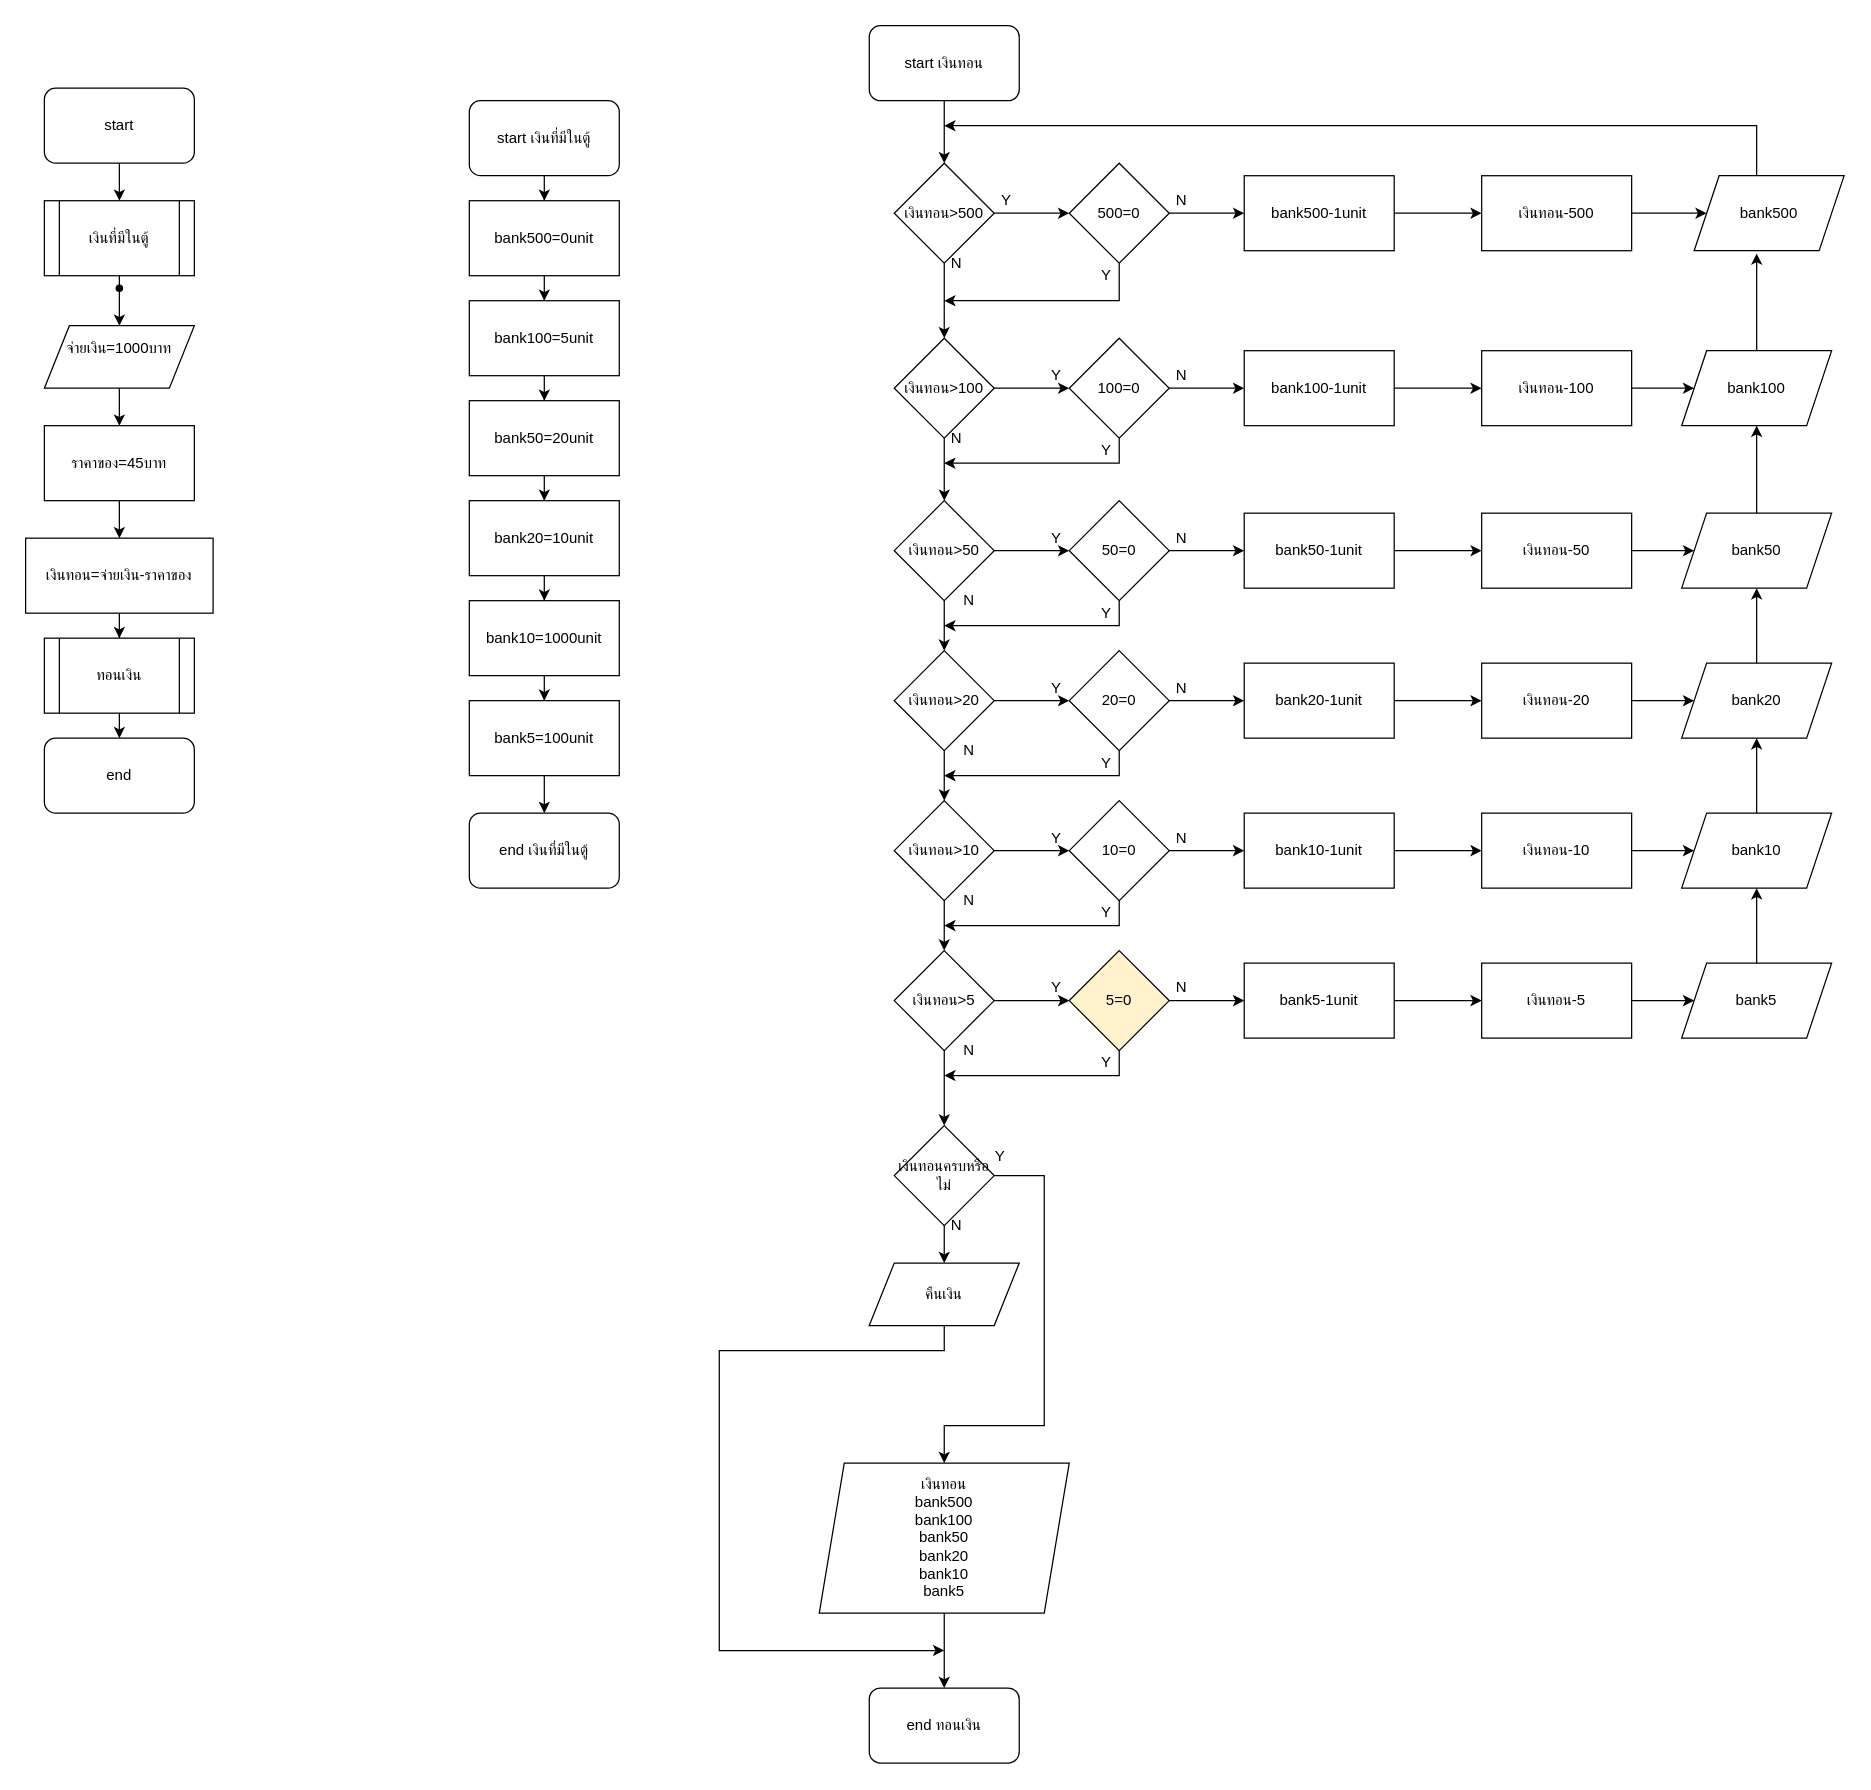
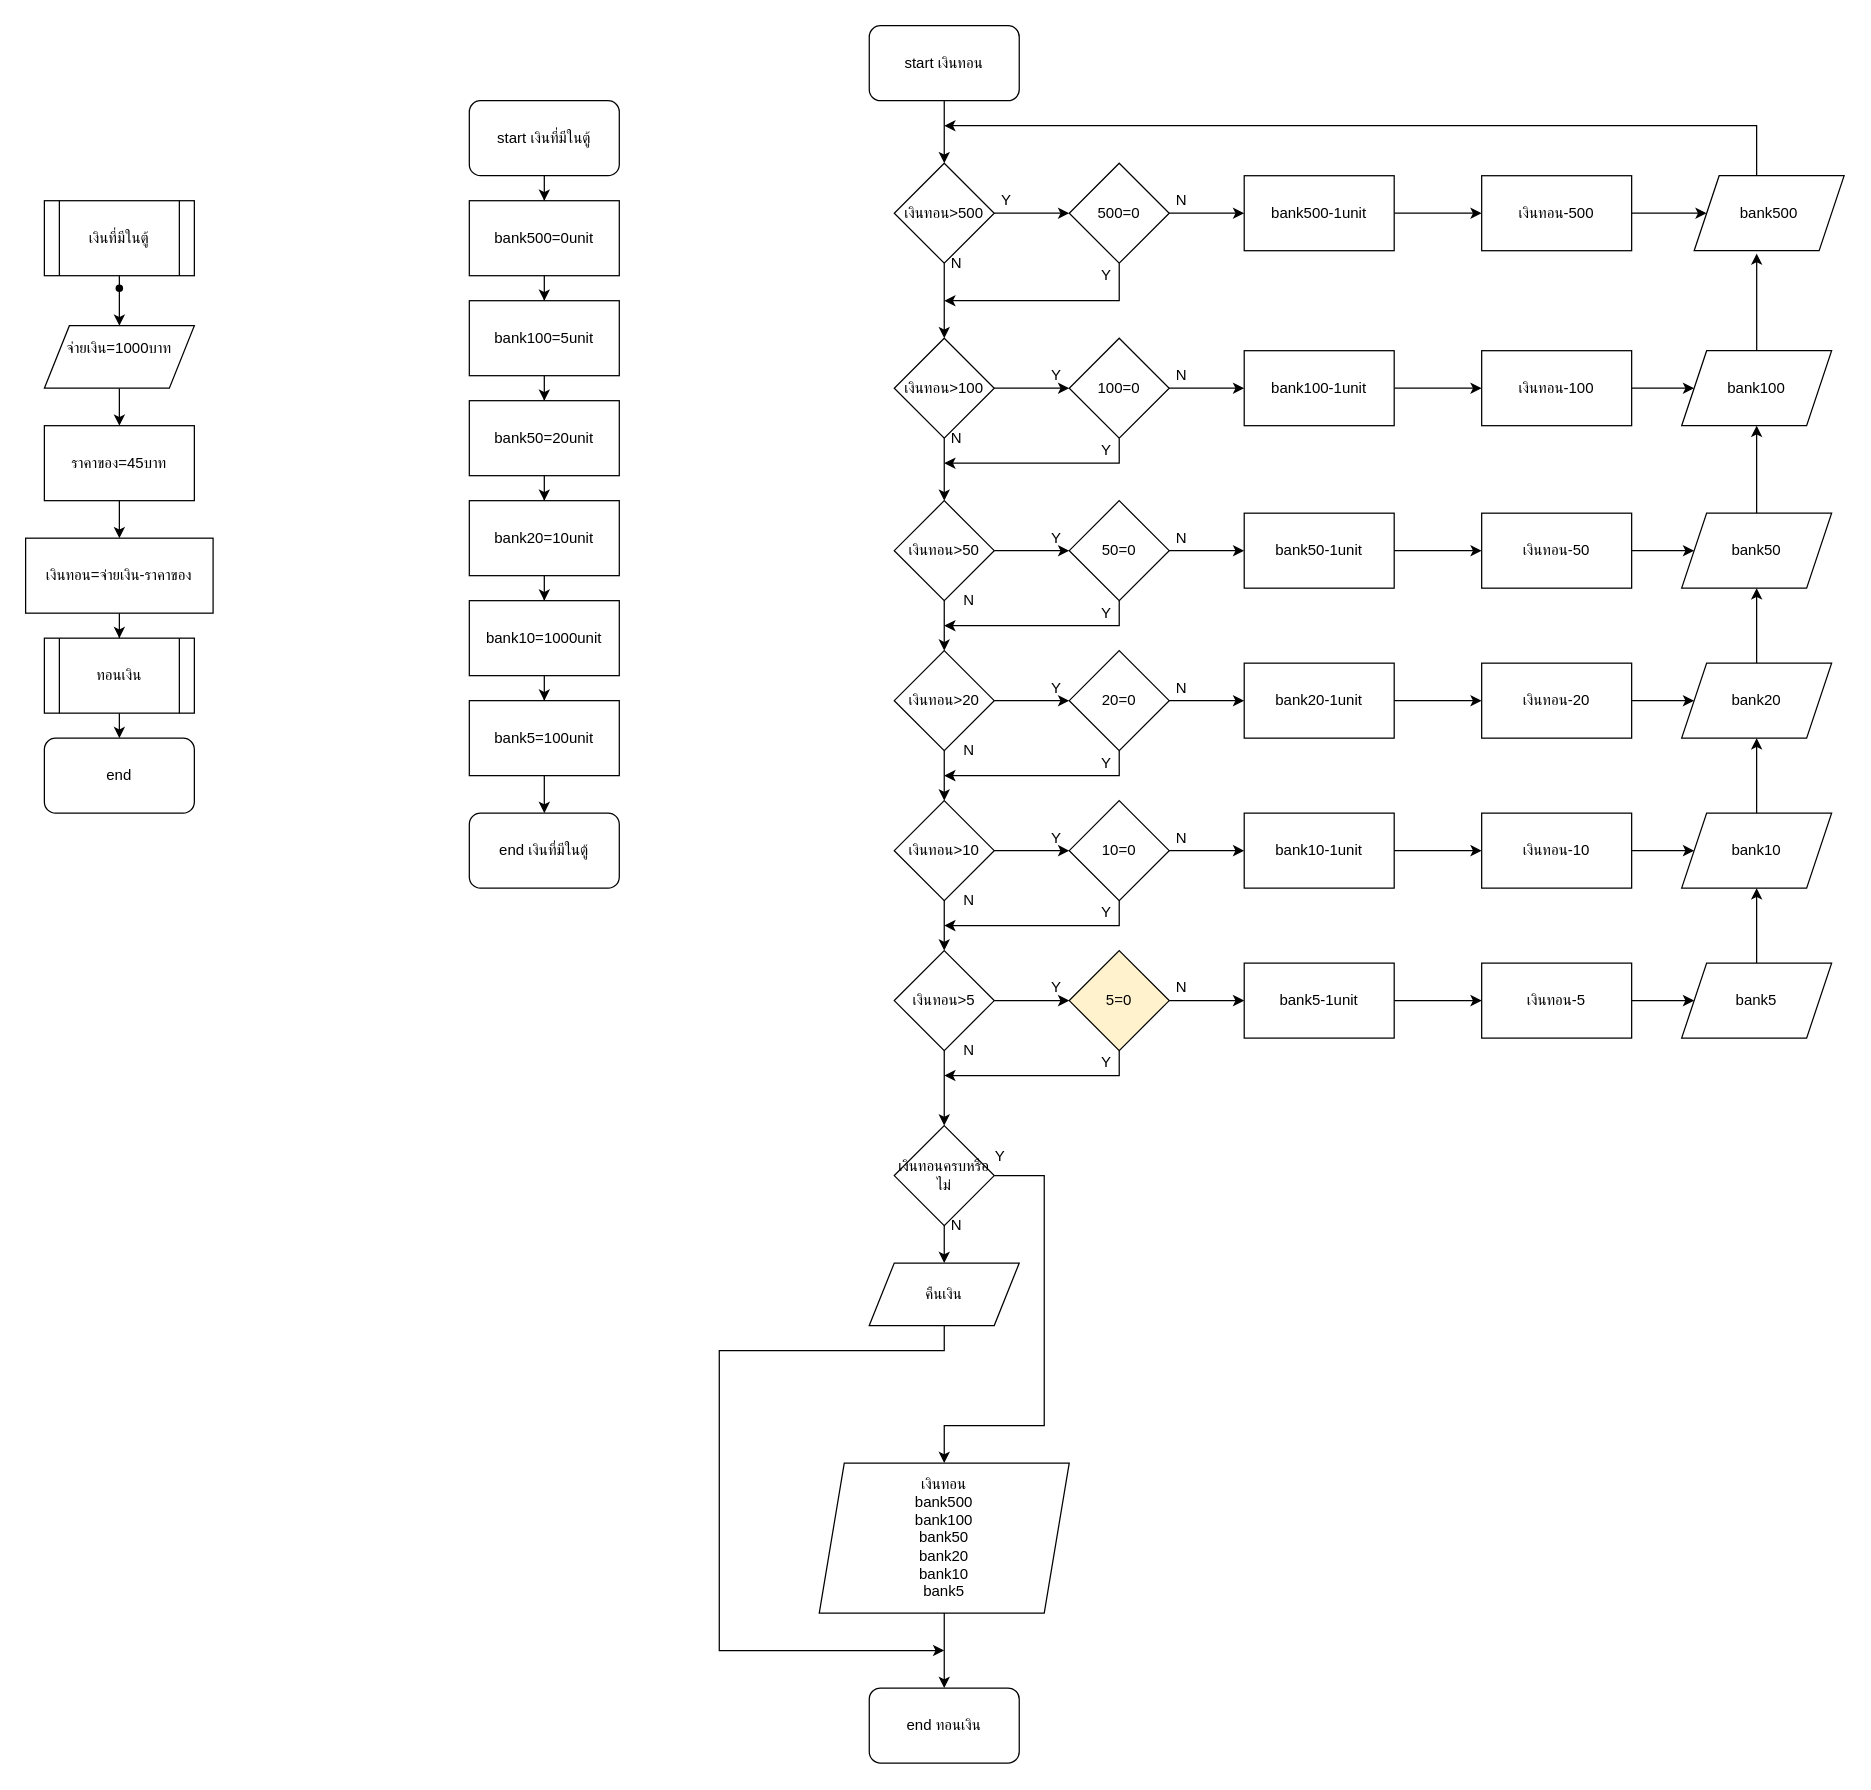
node "start": removed
edge "start" -> "เงินที่มีในตู้": removed
